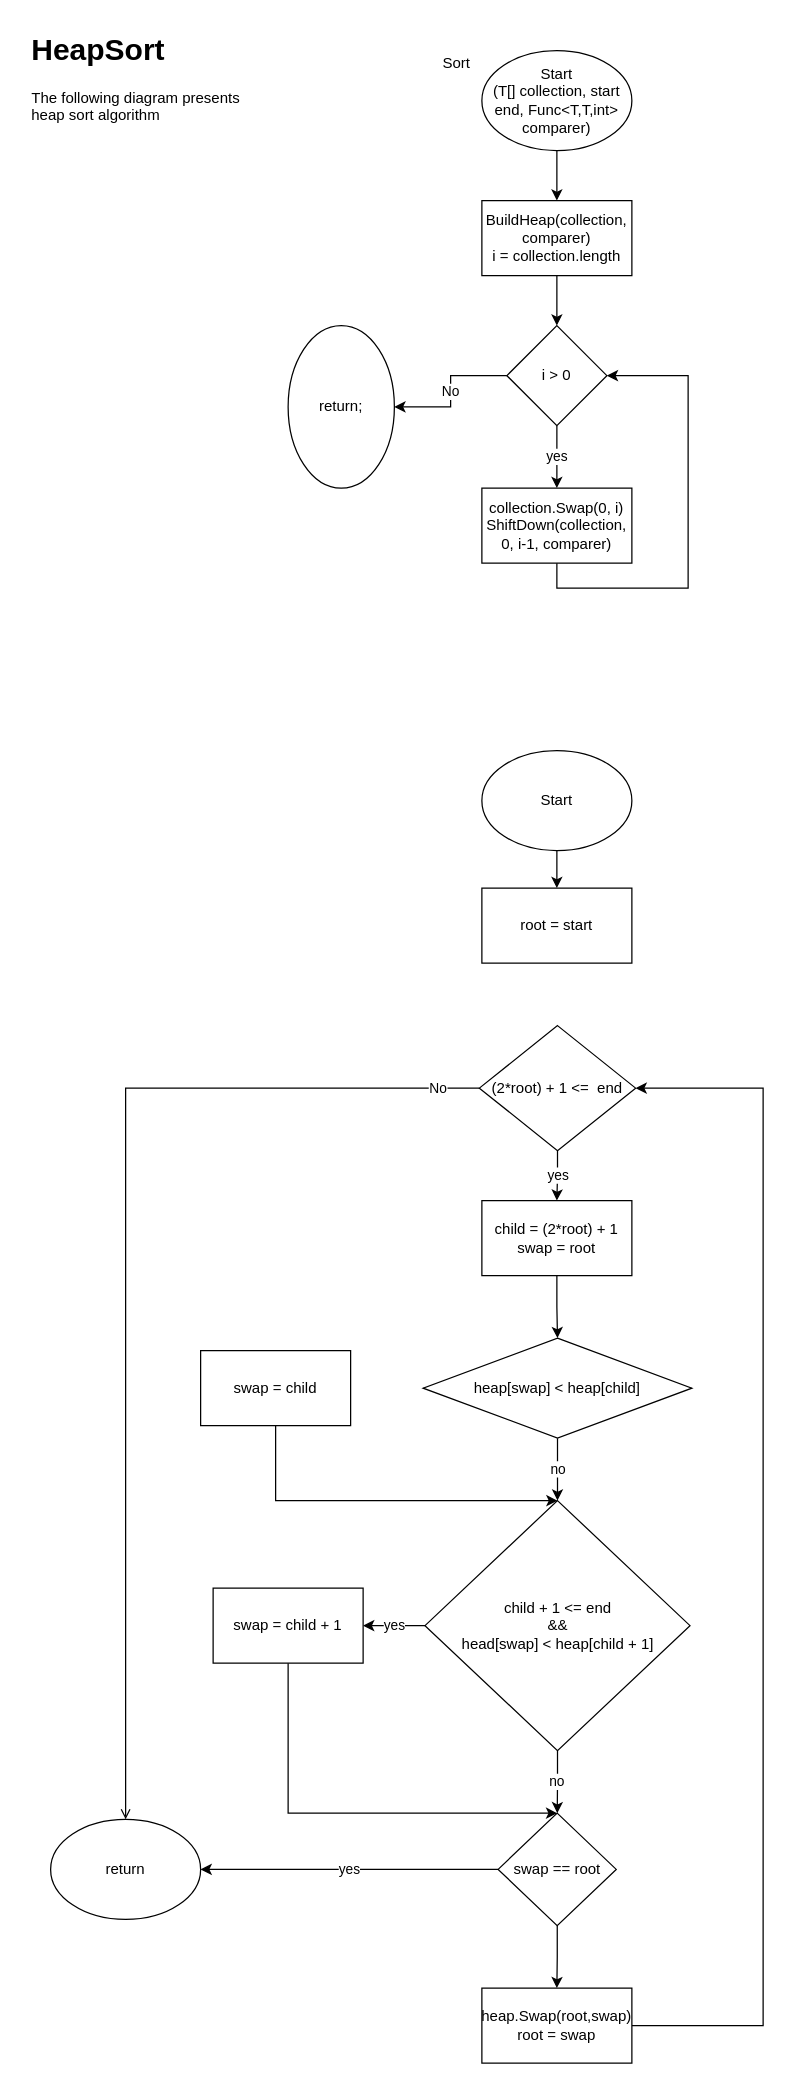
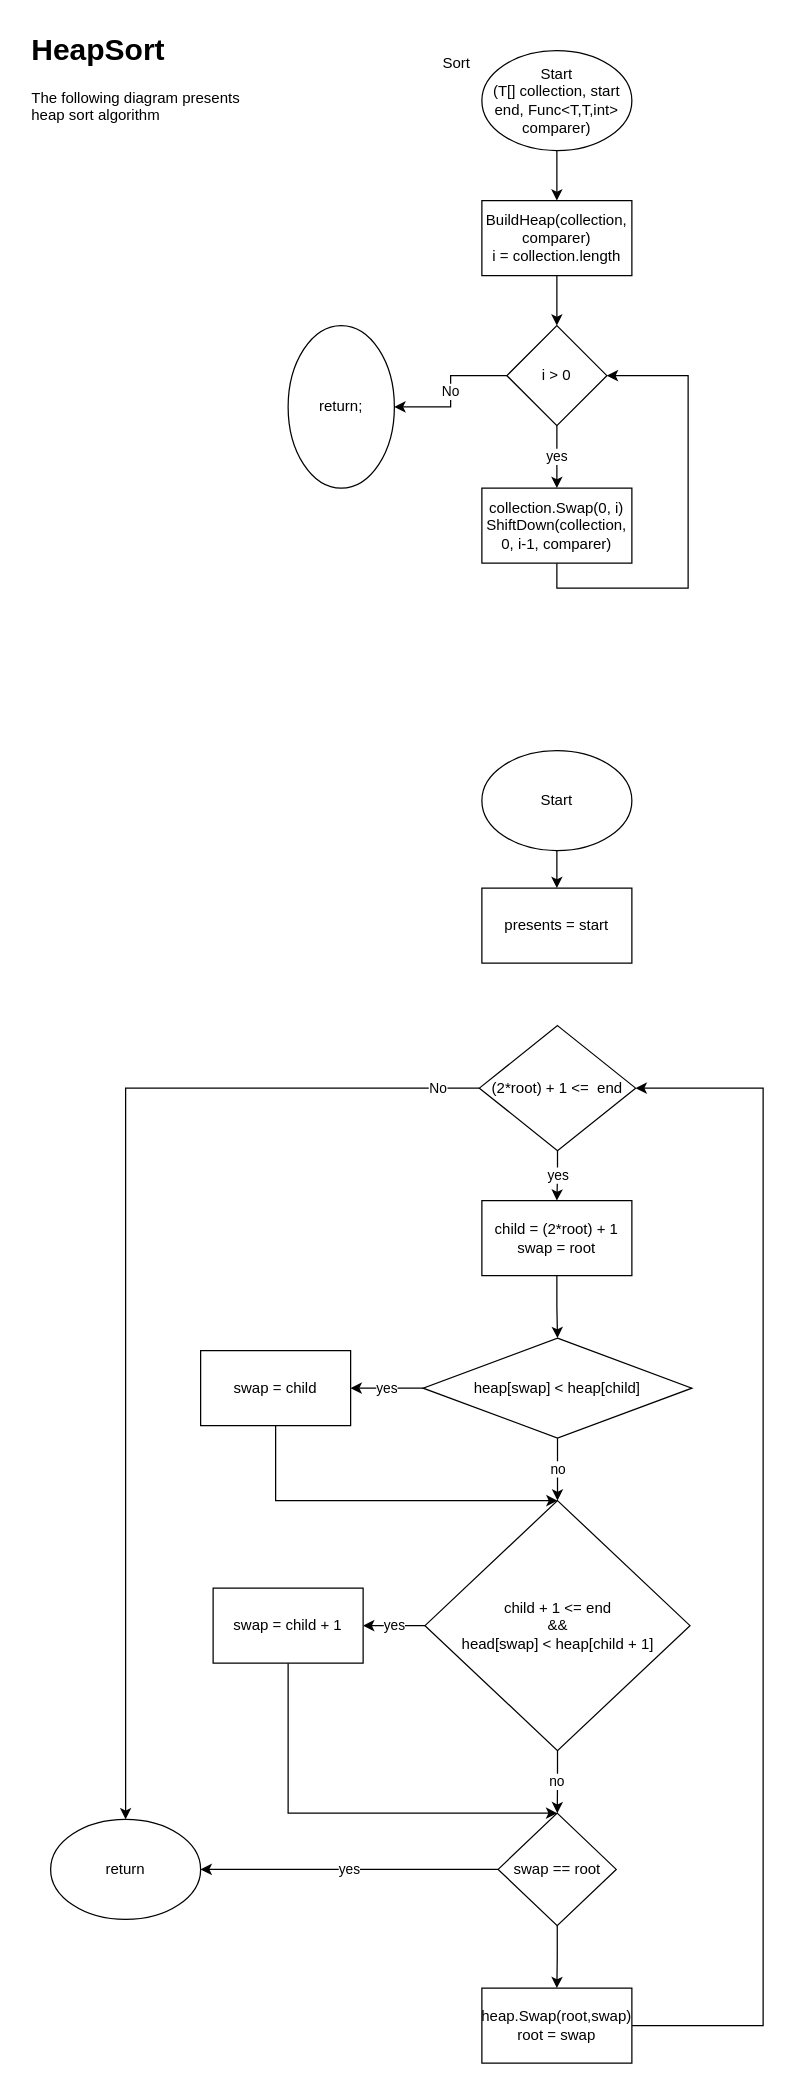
node "root = start": label "root = start" -> "presents = start"
edge "heap[swap] < heap[child]" -> "swap = child": added, label "yes"
edge "(2*root) + 1 <= end" -> "return": arrowhead open -> classic
